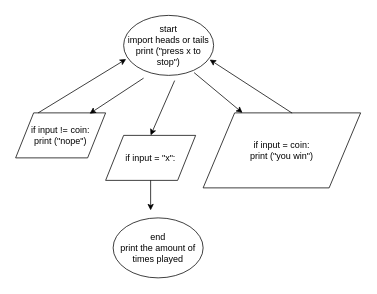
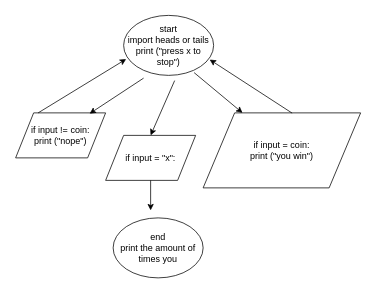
node "end print the amount of times played": label "end print the amount of times played" -> "end print the amount of times you"
